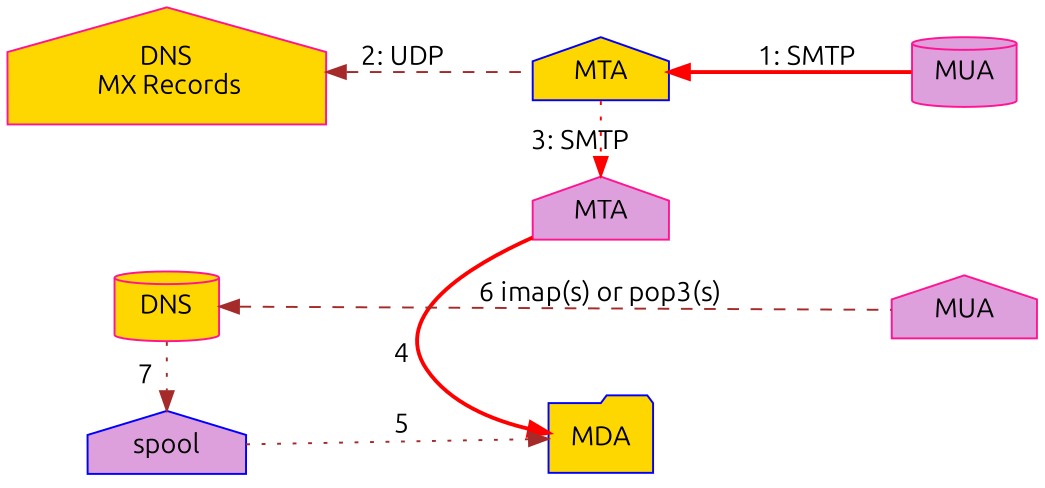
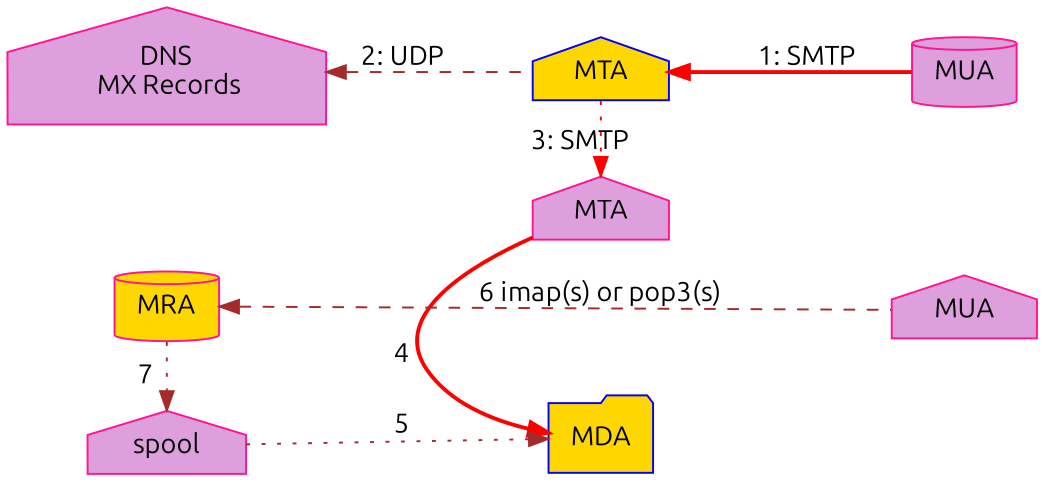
node "DNS MX Records": fillcolor gold -> plum
node "DNS": label "DNS" -> "MRA"
node "spool": color blue -> deeppink
